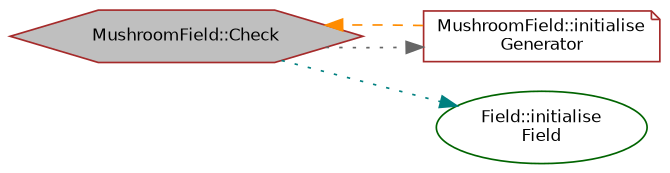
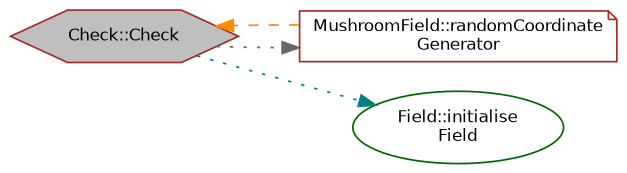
node "MushroomField::Check": label "MushroomField::Check" -> "Check::Check"
node "MushroomField::initialise Generator": label "MushroomField::initialise Generator" -> "MushroomField::randomCoordinate Generator"
